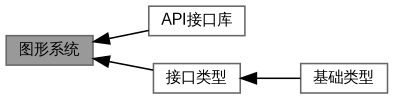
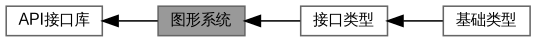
edge "API接口库" -> "图形系统": reversed
